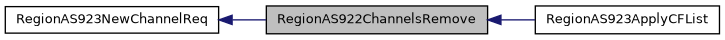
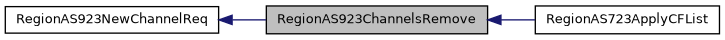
node "RegionAS922ChannelsRemove": label "RegionAS922ChannelsRemove" -> "RegionAS923ChannelsRemove"
node "RegionAS923ApplyCFList": label "RegionAS923ApplyCFList" -> "RegionAS723ApplyCFList"
